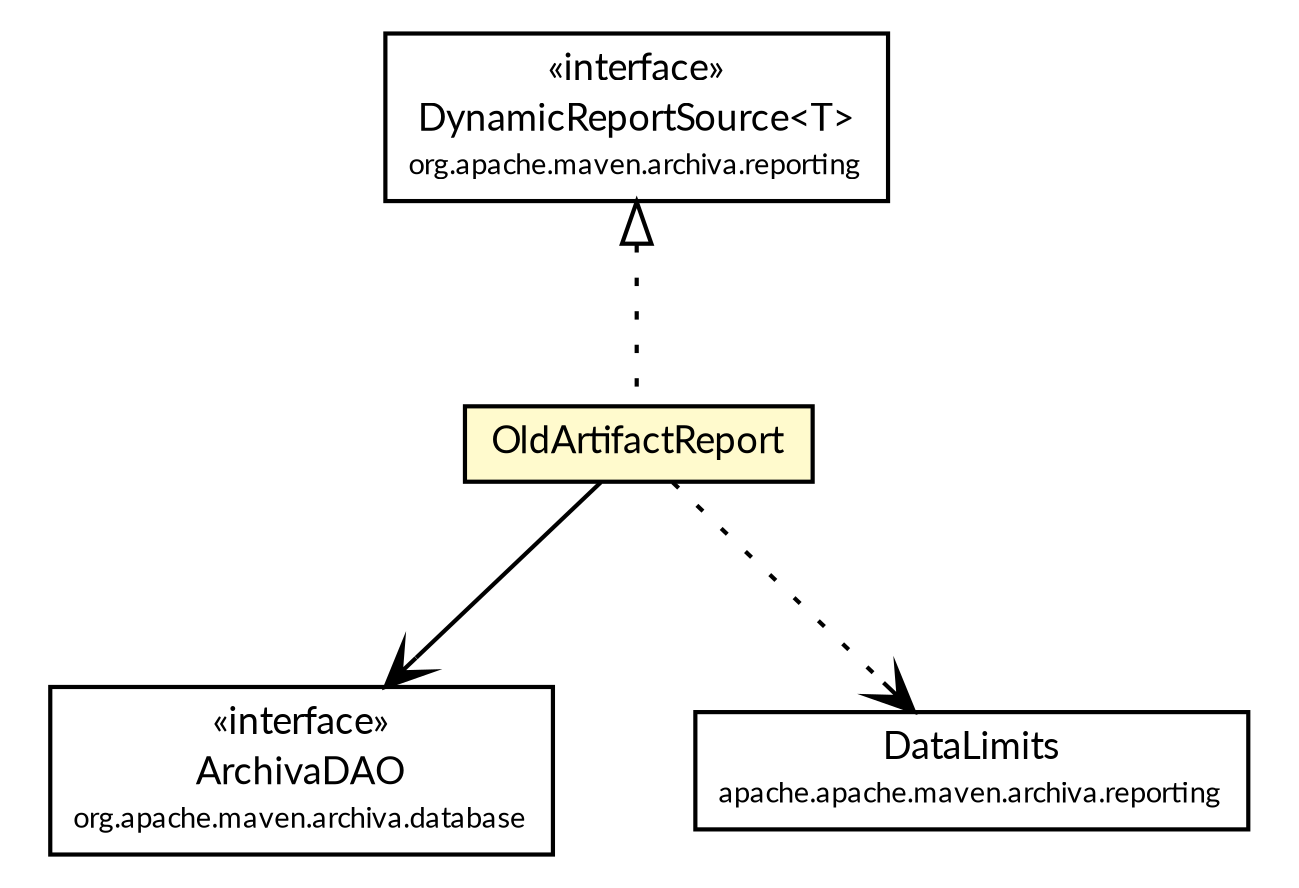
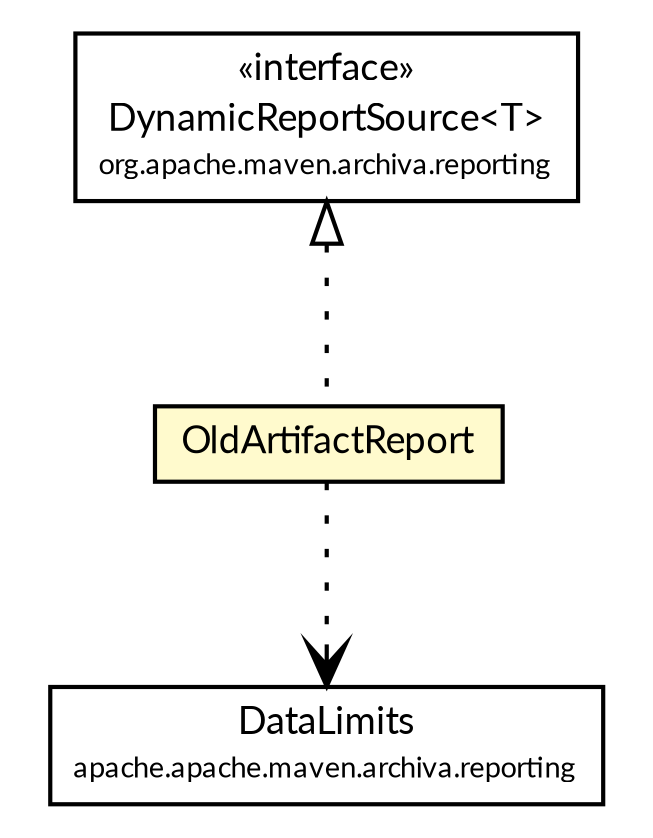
node "ArchivaDAO": removed
